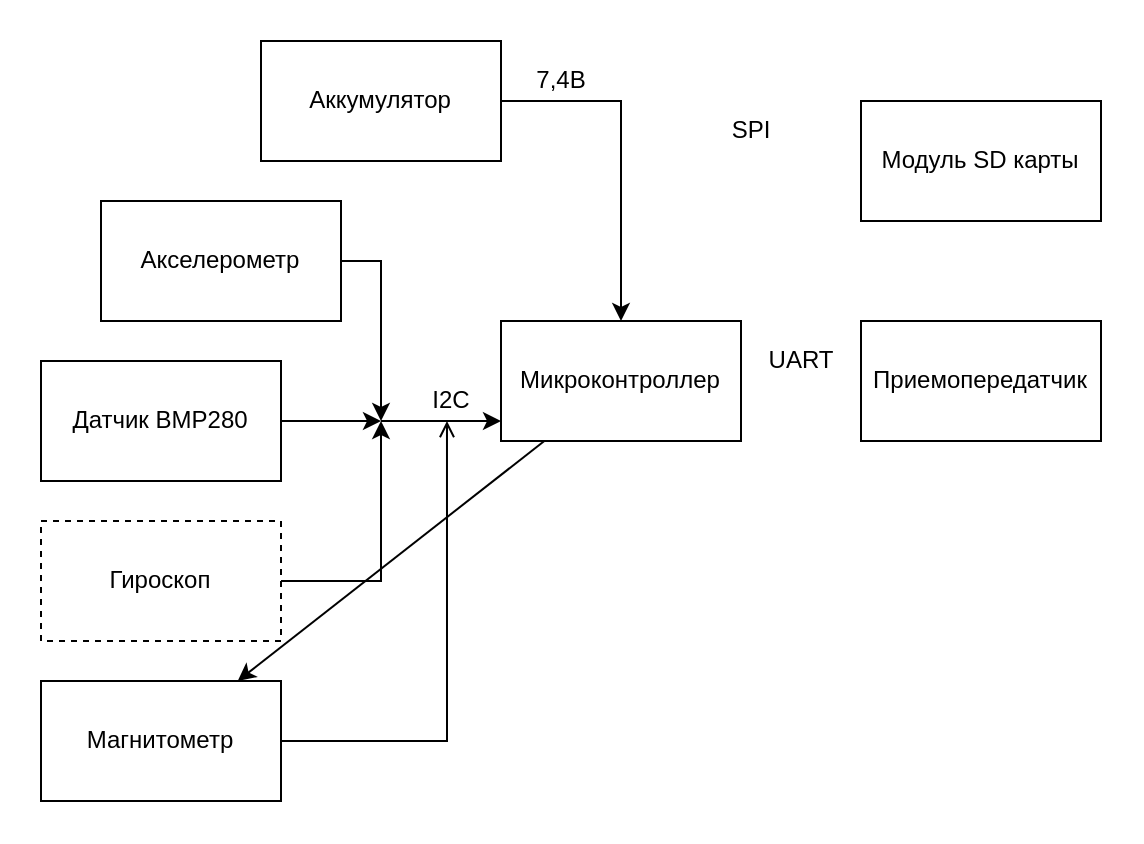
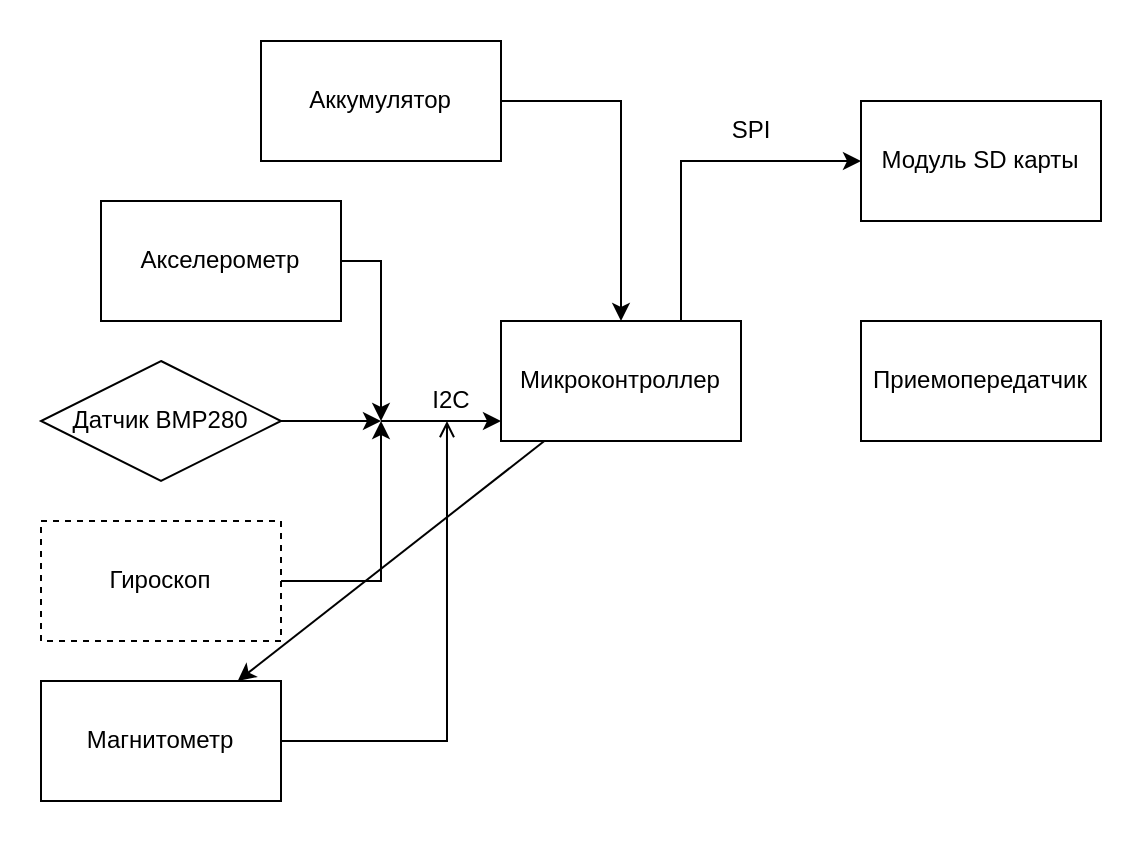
node "7,4В": removed
edge "Микроконтроллер" -> "Модуль SD карты": added
node "UART": removed
node "Датчик BMP280": shape rectangle -> diamond
